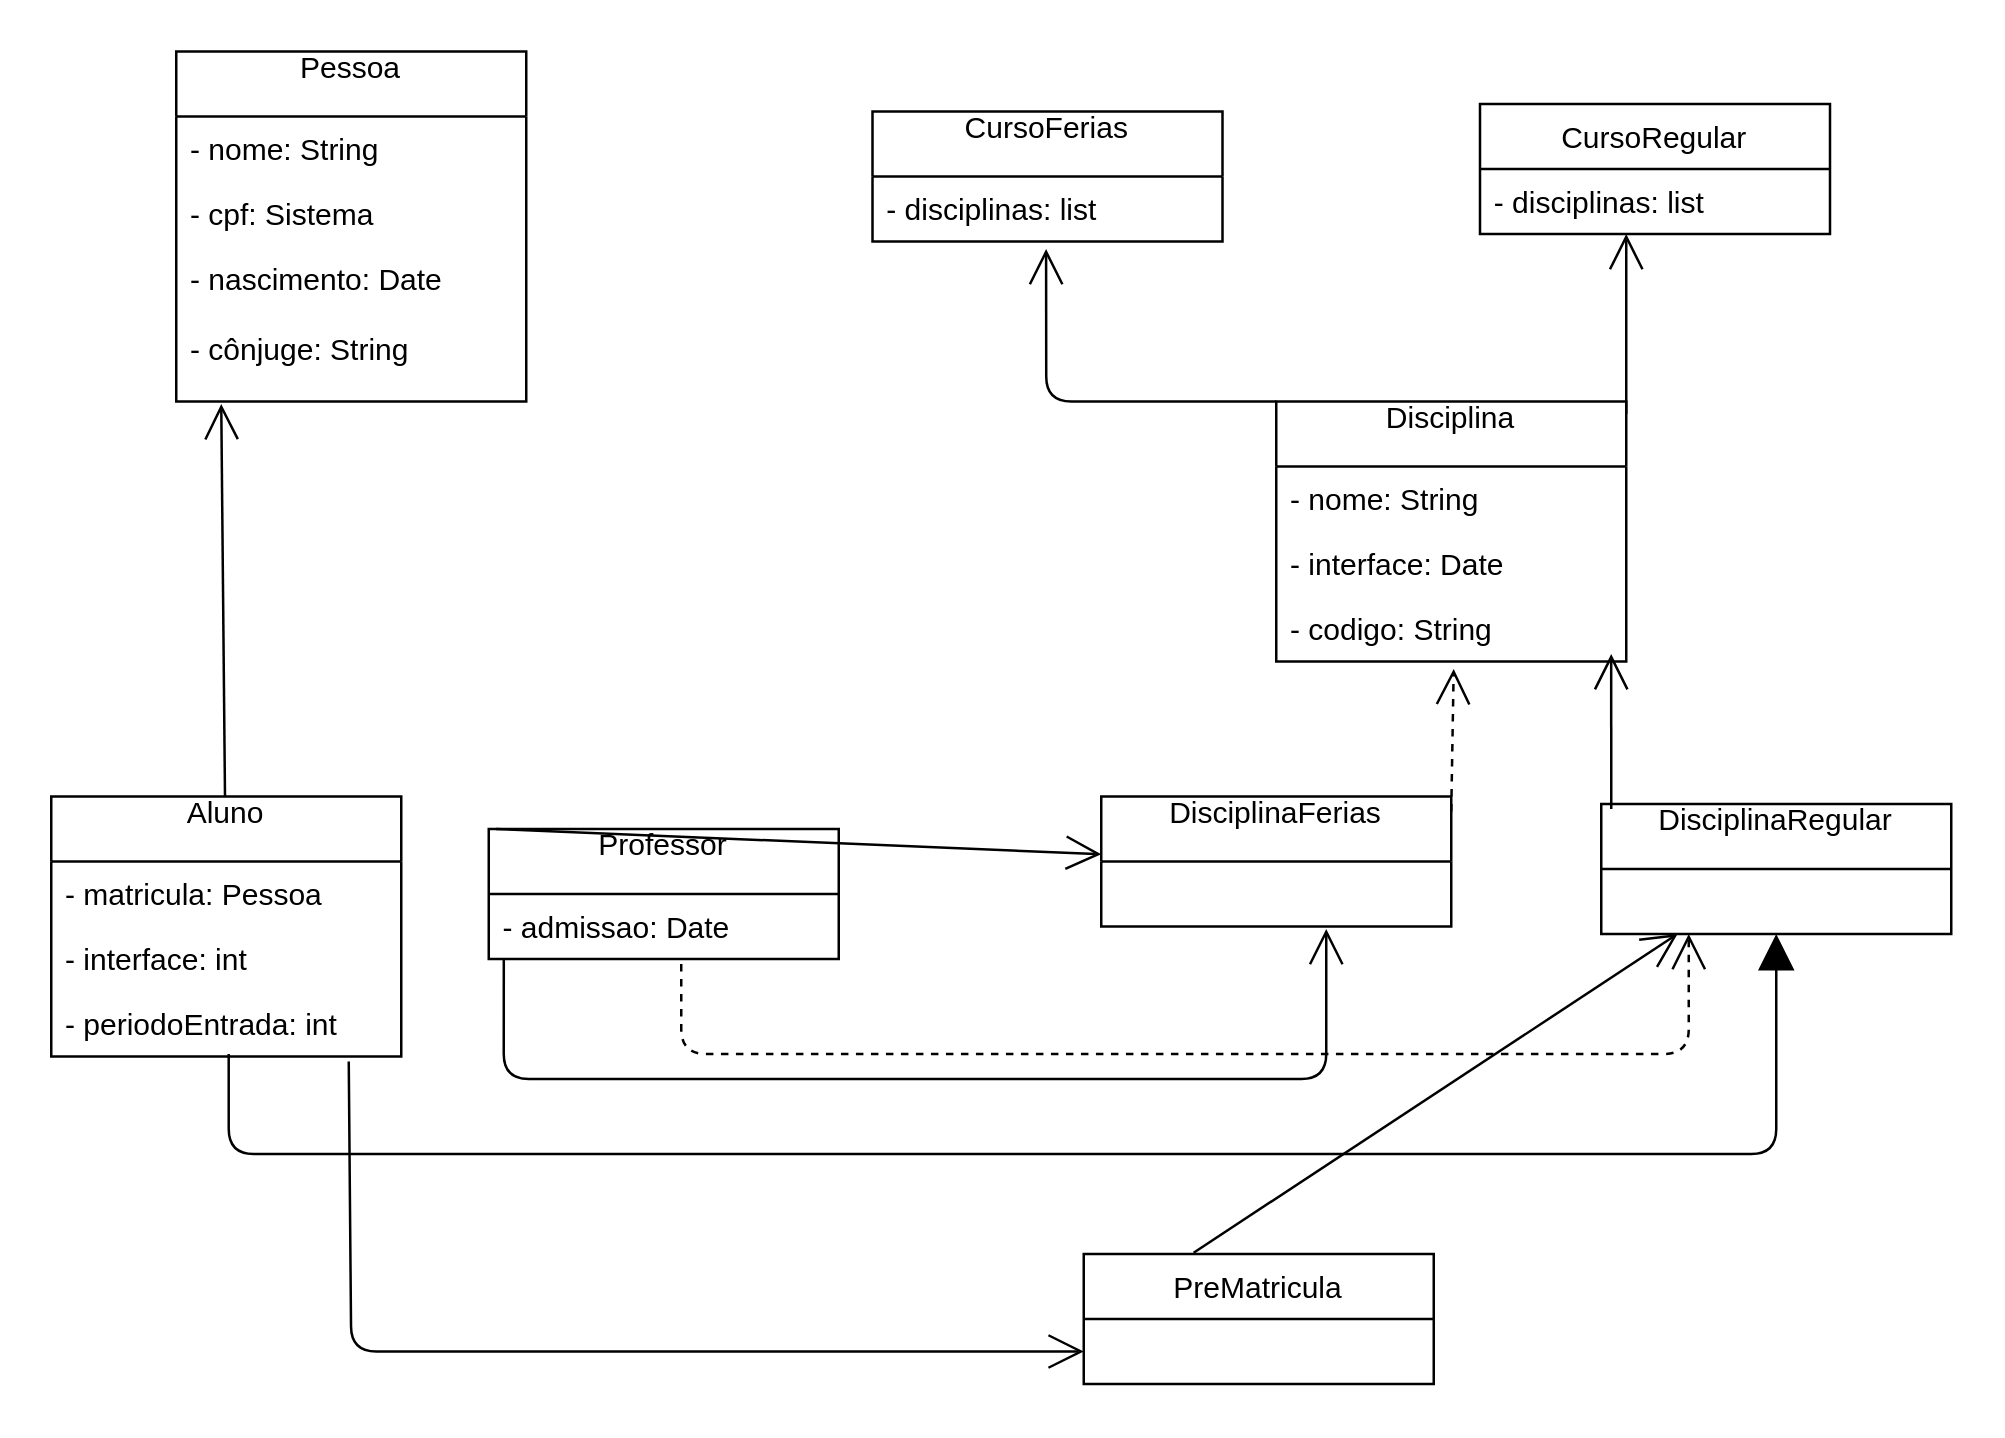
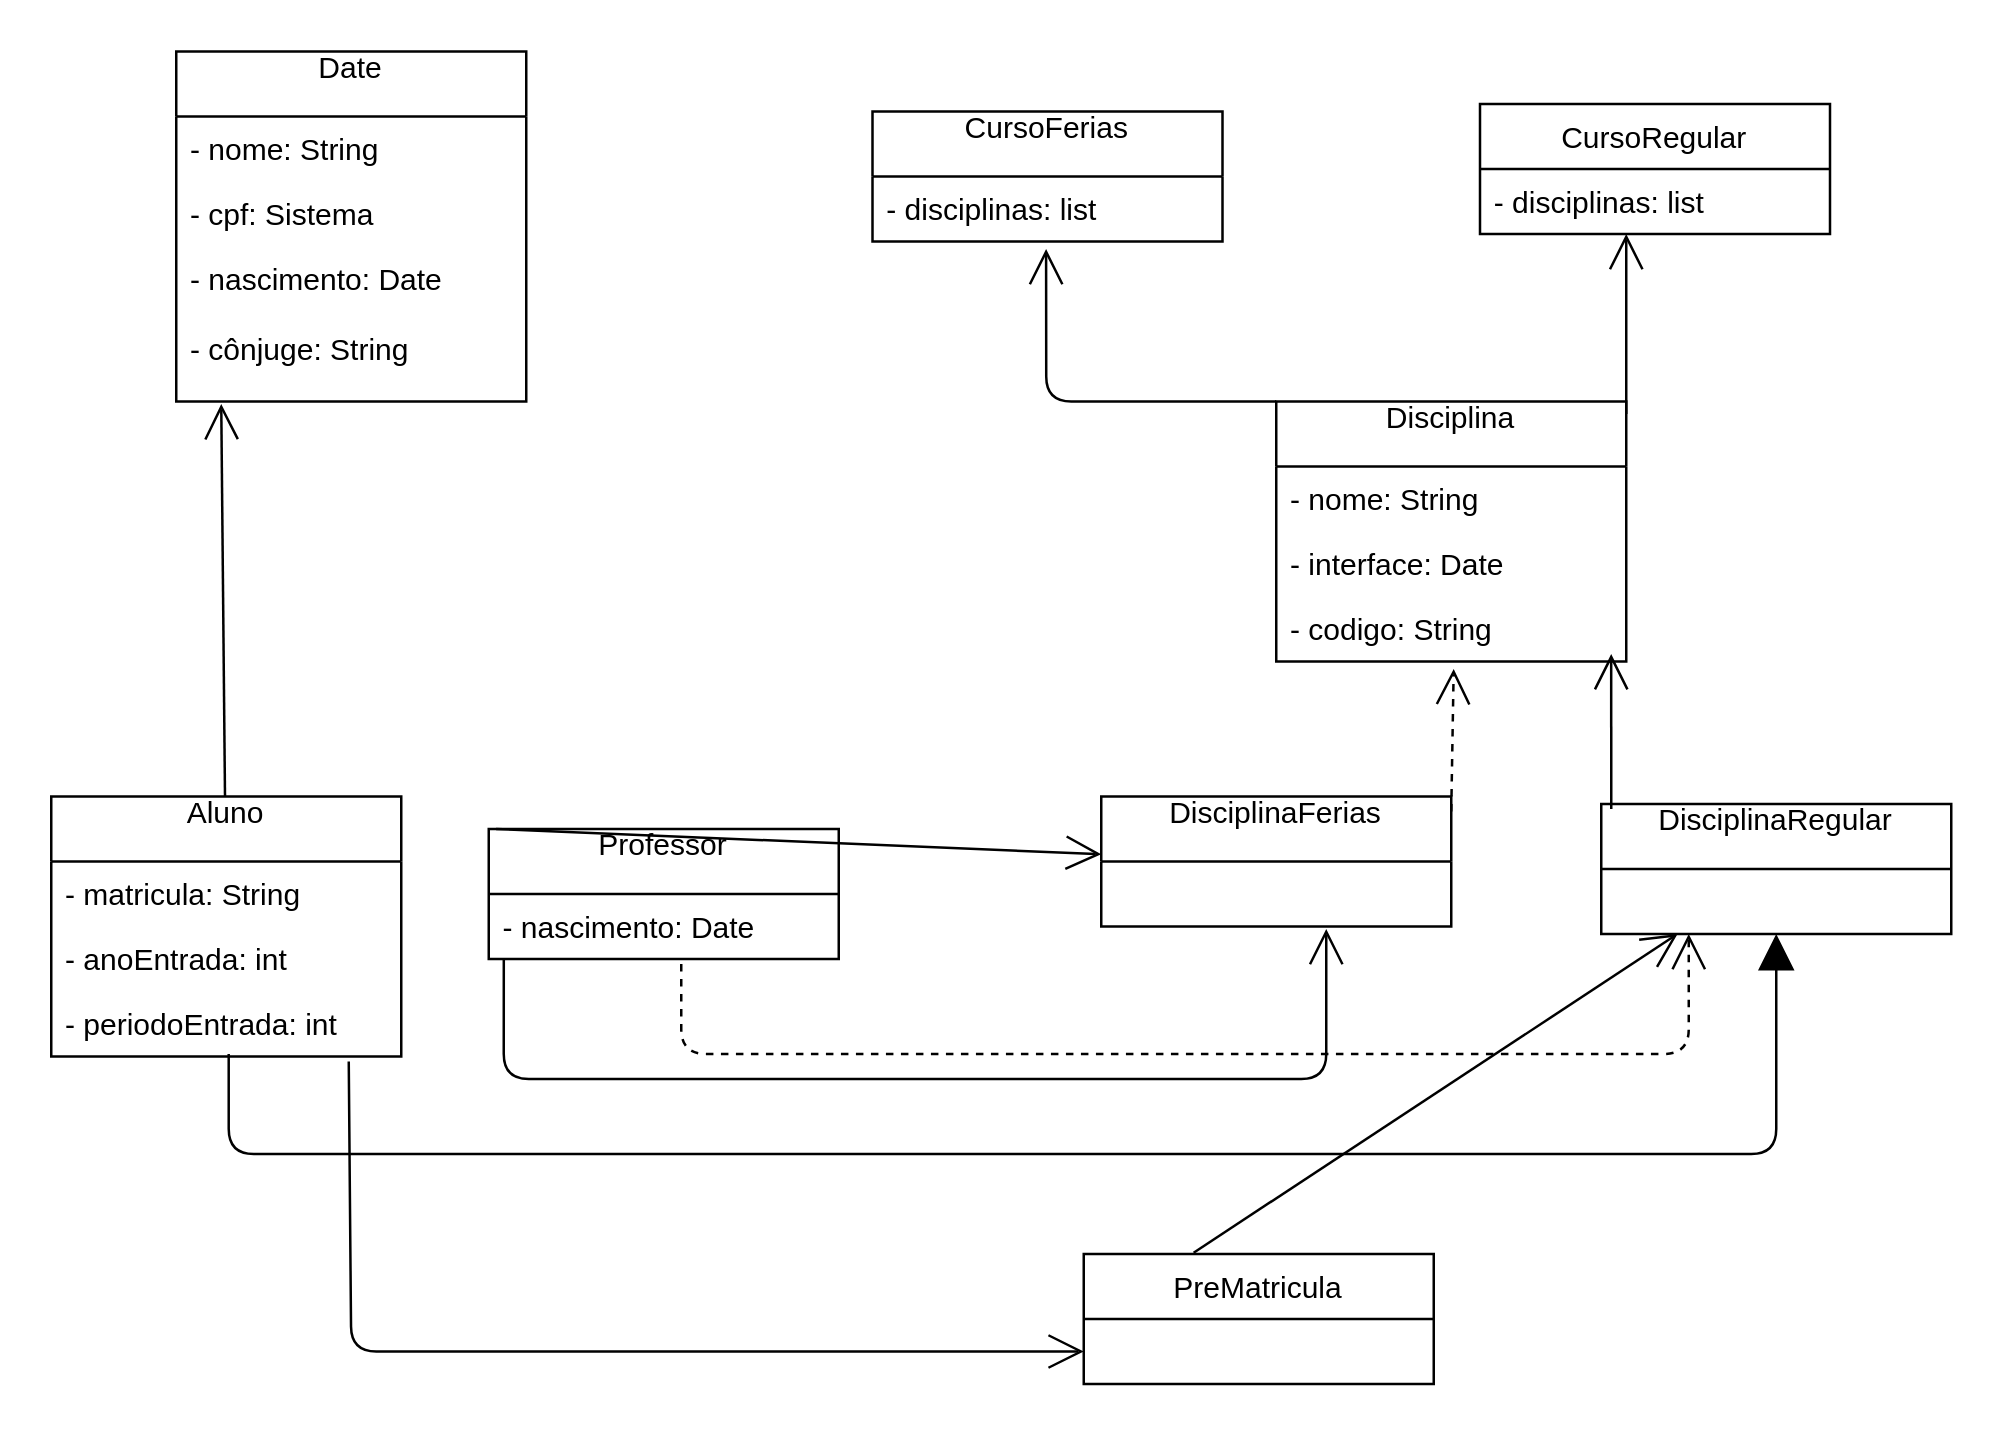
node "Pessoa": label "Pessoa" -> "Date"
node "- matricula: Pessoa": label "- matricula: Pessoa" -> "- matricula: String"
node "- admissao: Date": label "- admissao: Date" -> "- nascimento: Date"
node "- interface: int": label "- interface: int" -> "- anoEntrada: int"
